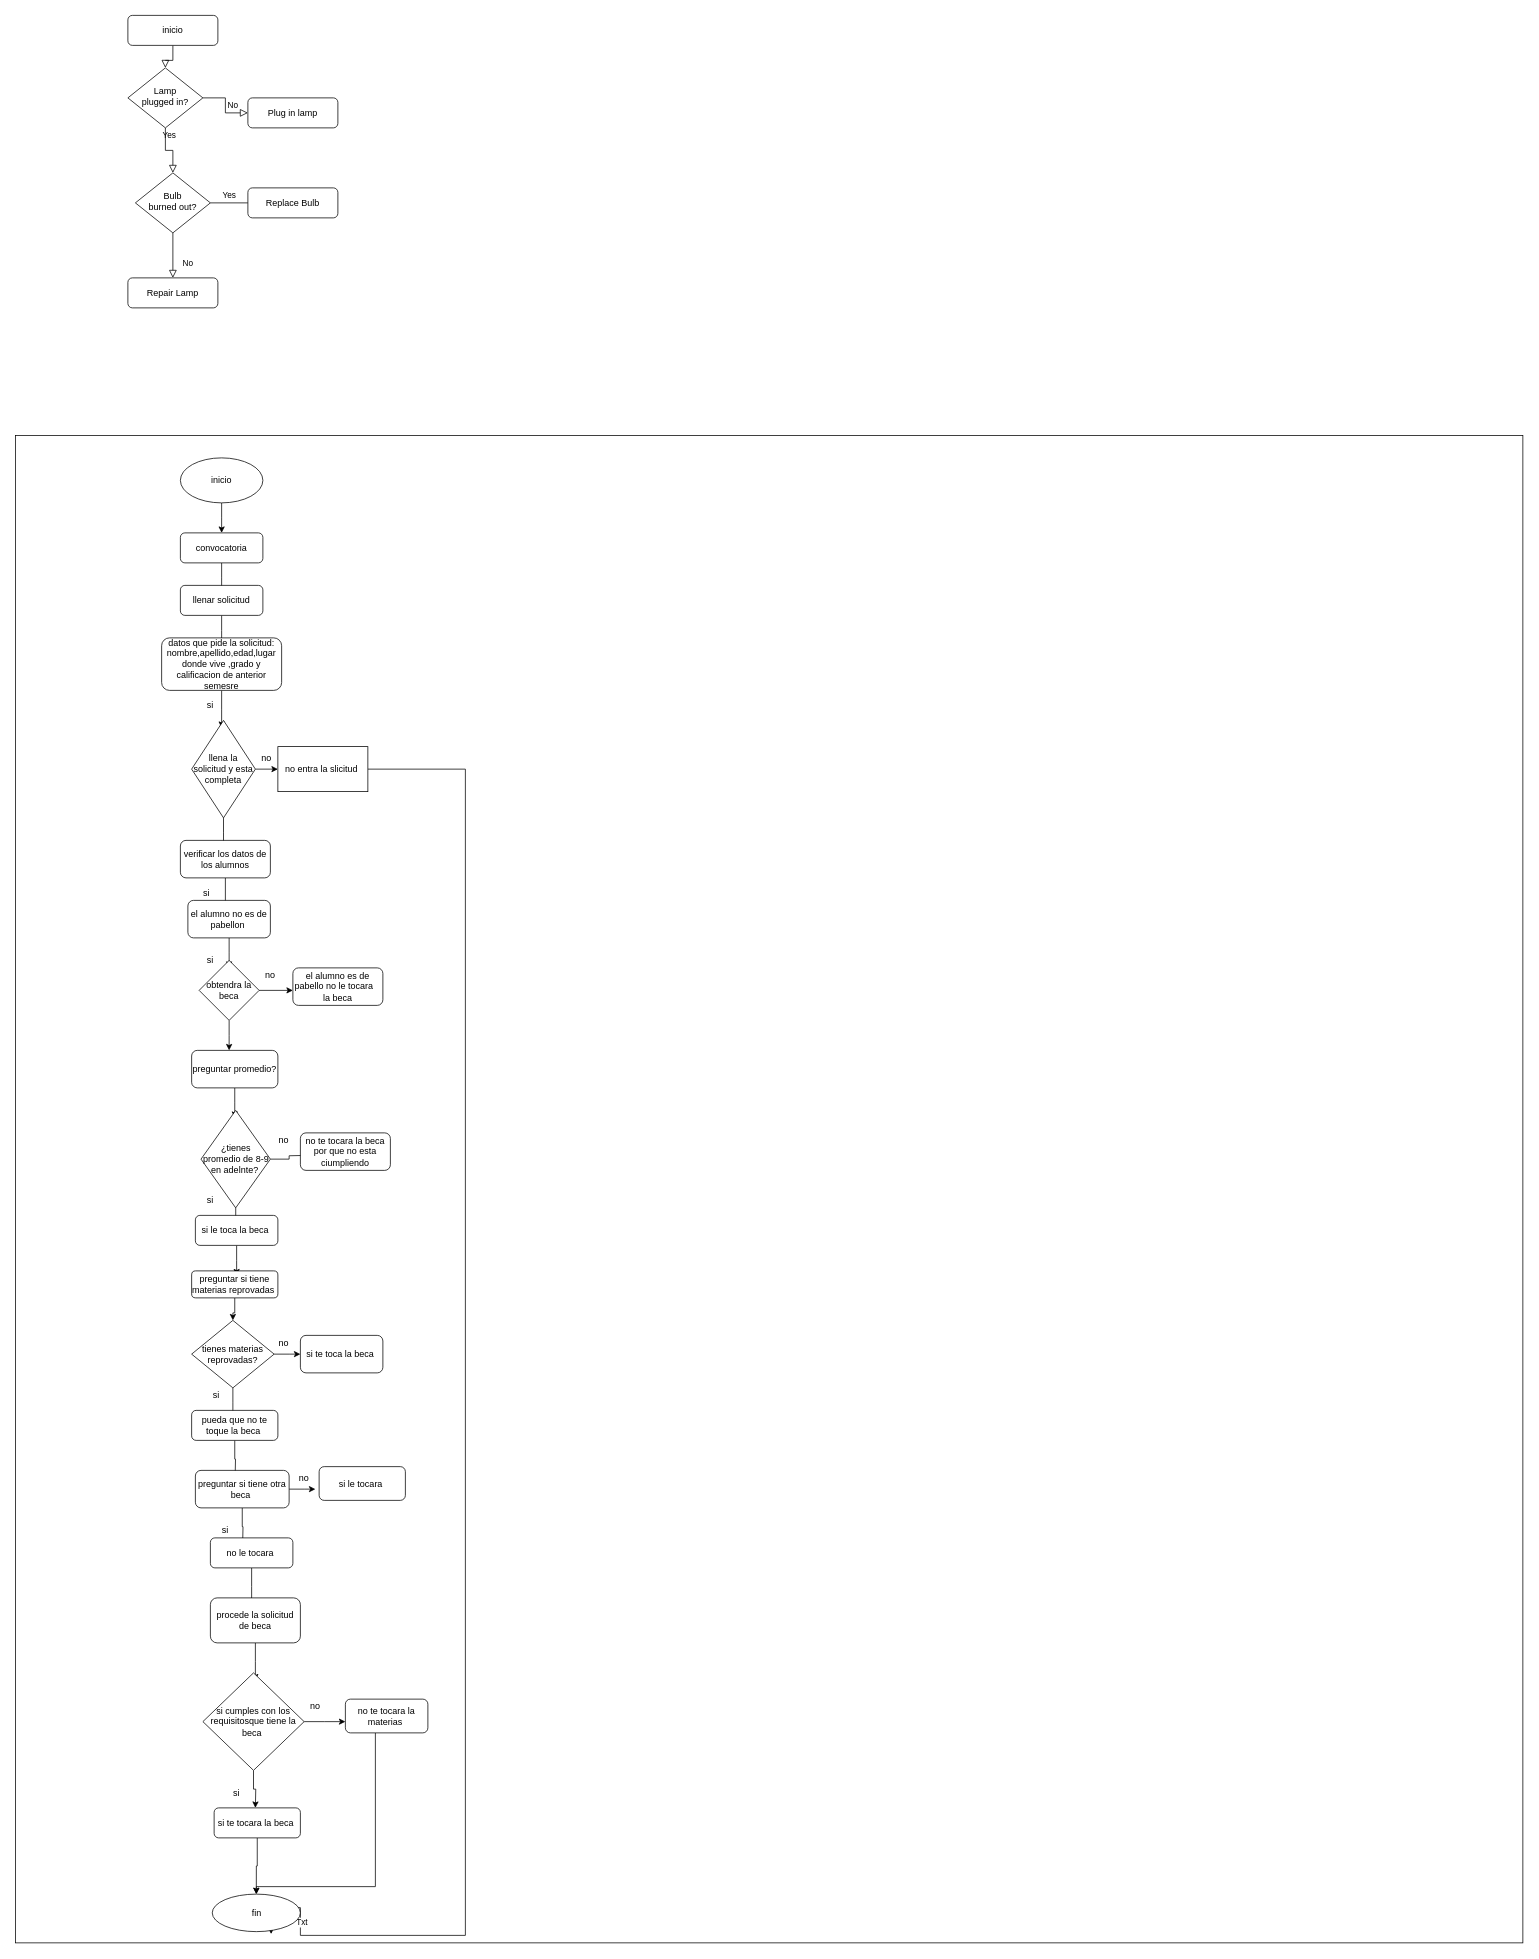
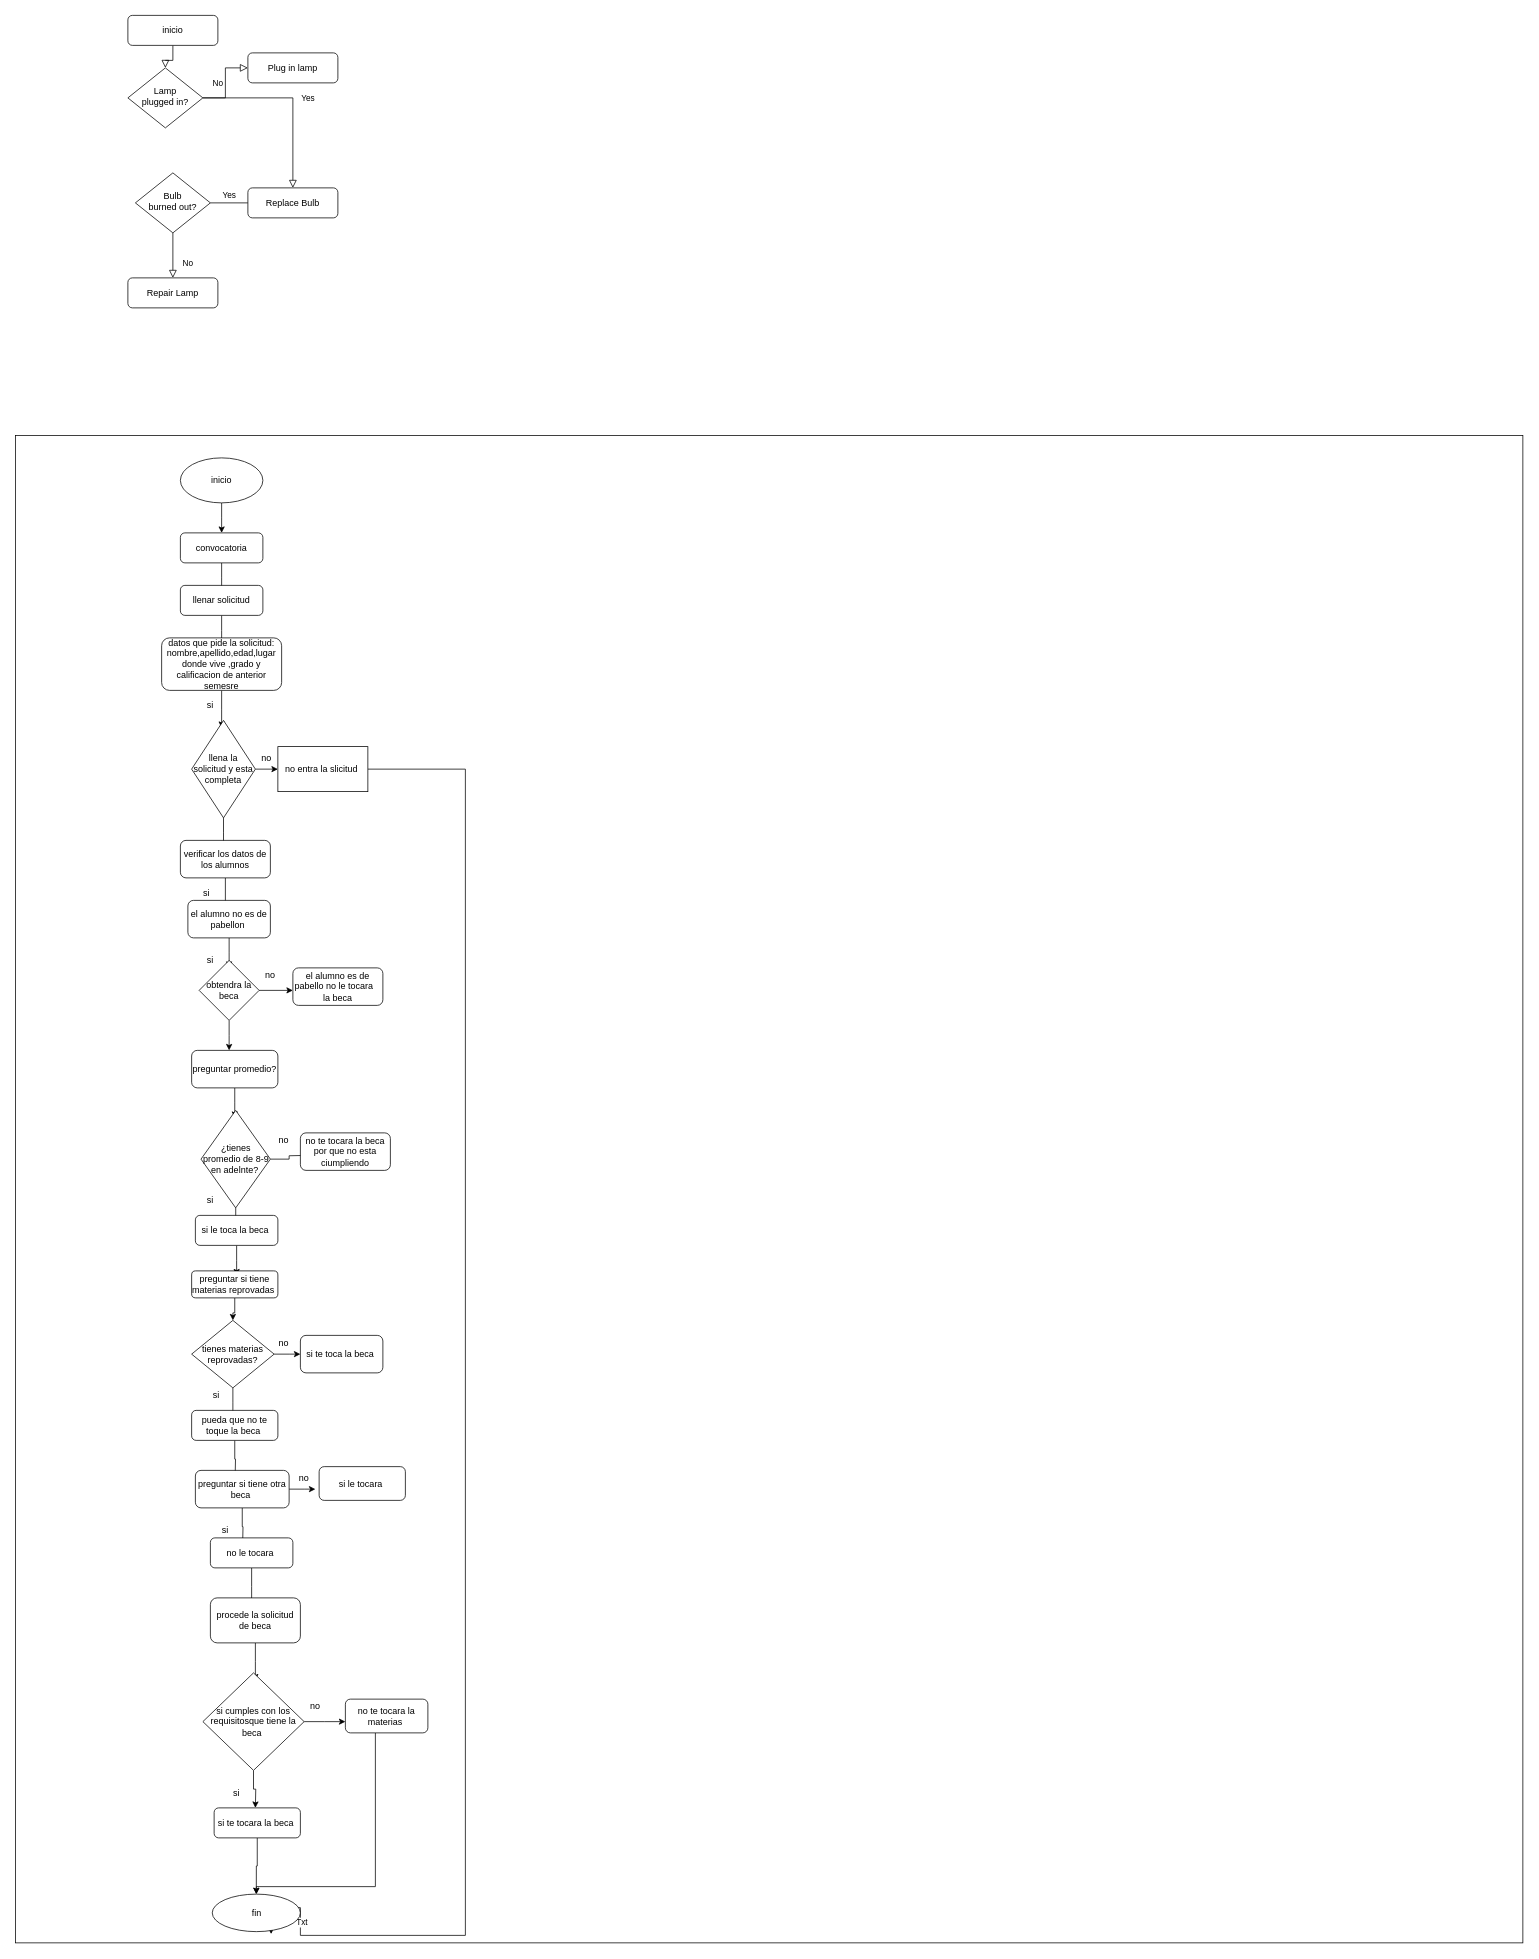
node "Plug in lamp": moved (293, 113) -> (293, 68)
edge "Lamp plugged in?" -> "Bulb burned out?": now "Lamp plugged in?" -> "Replace Bulb"
